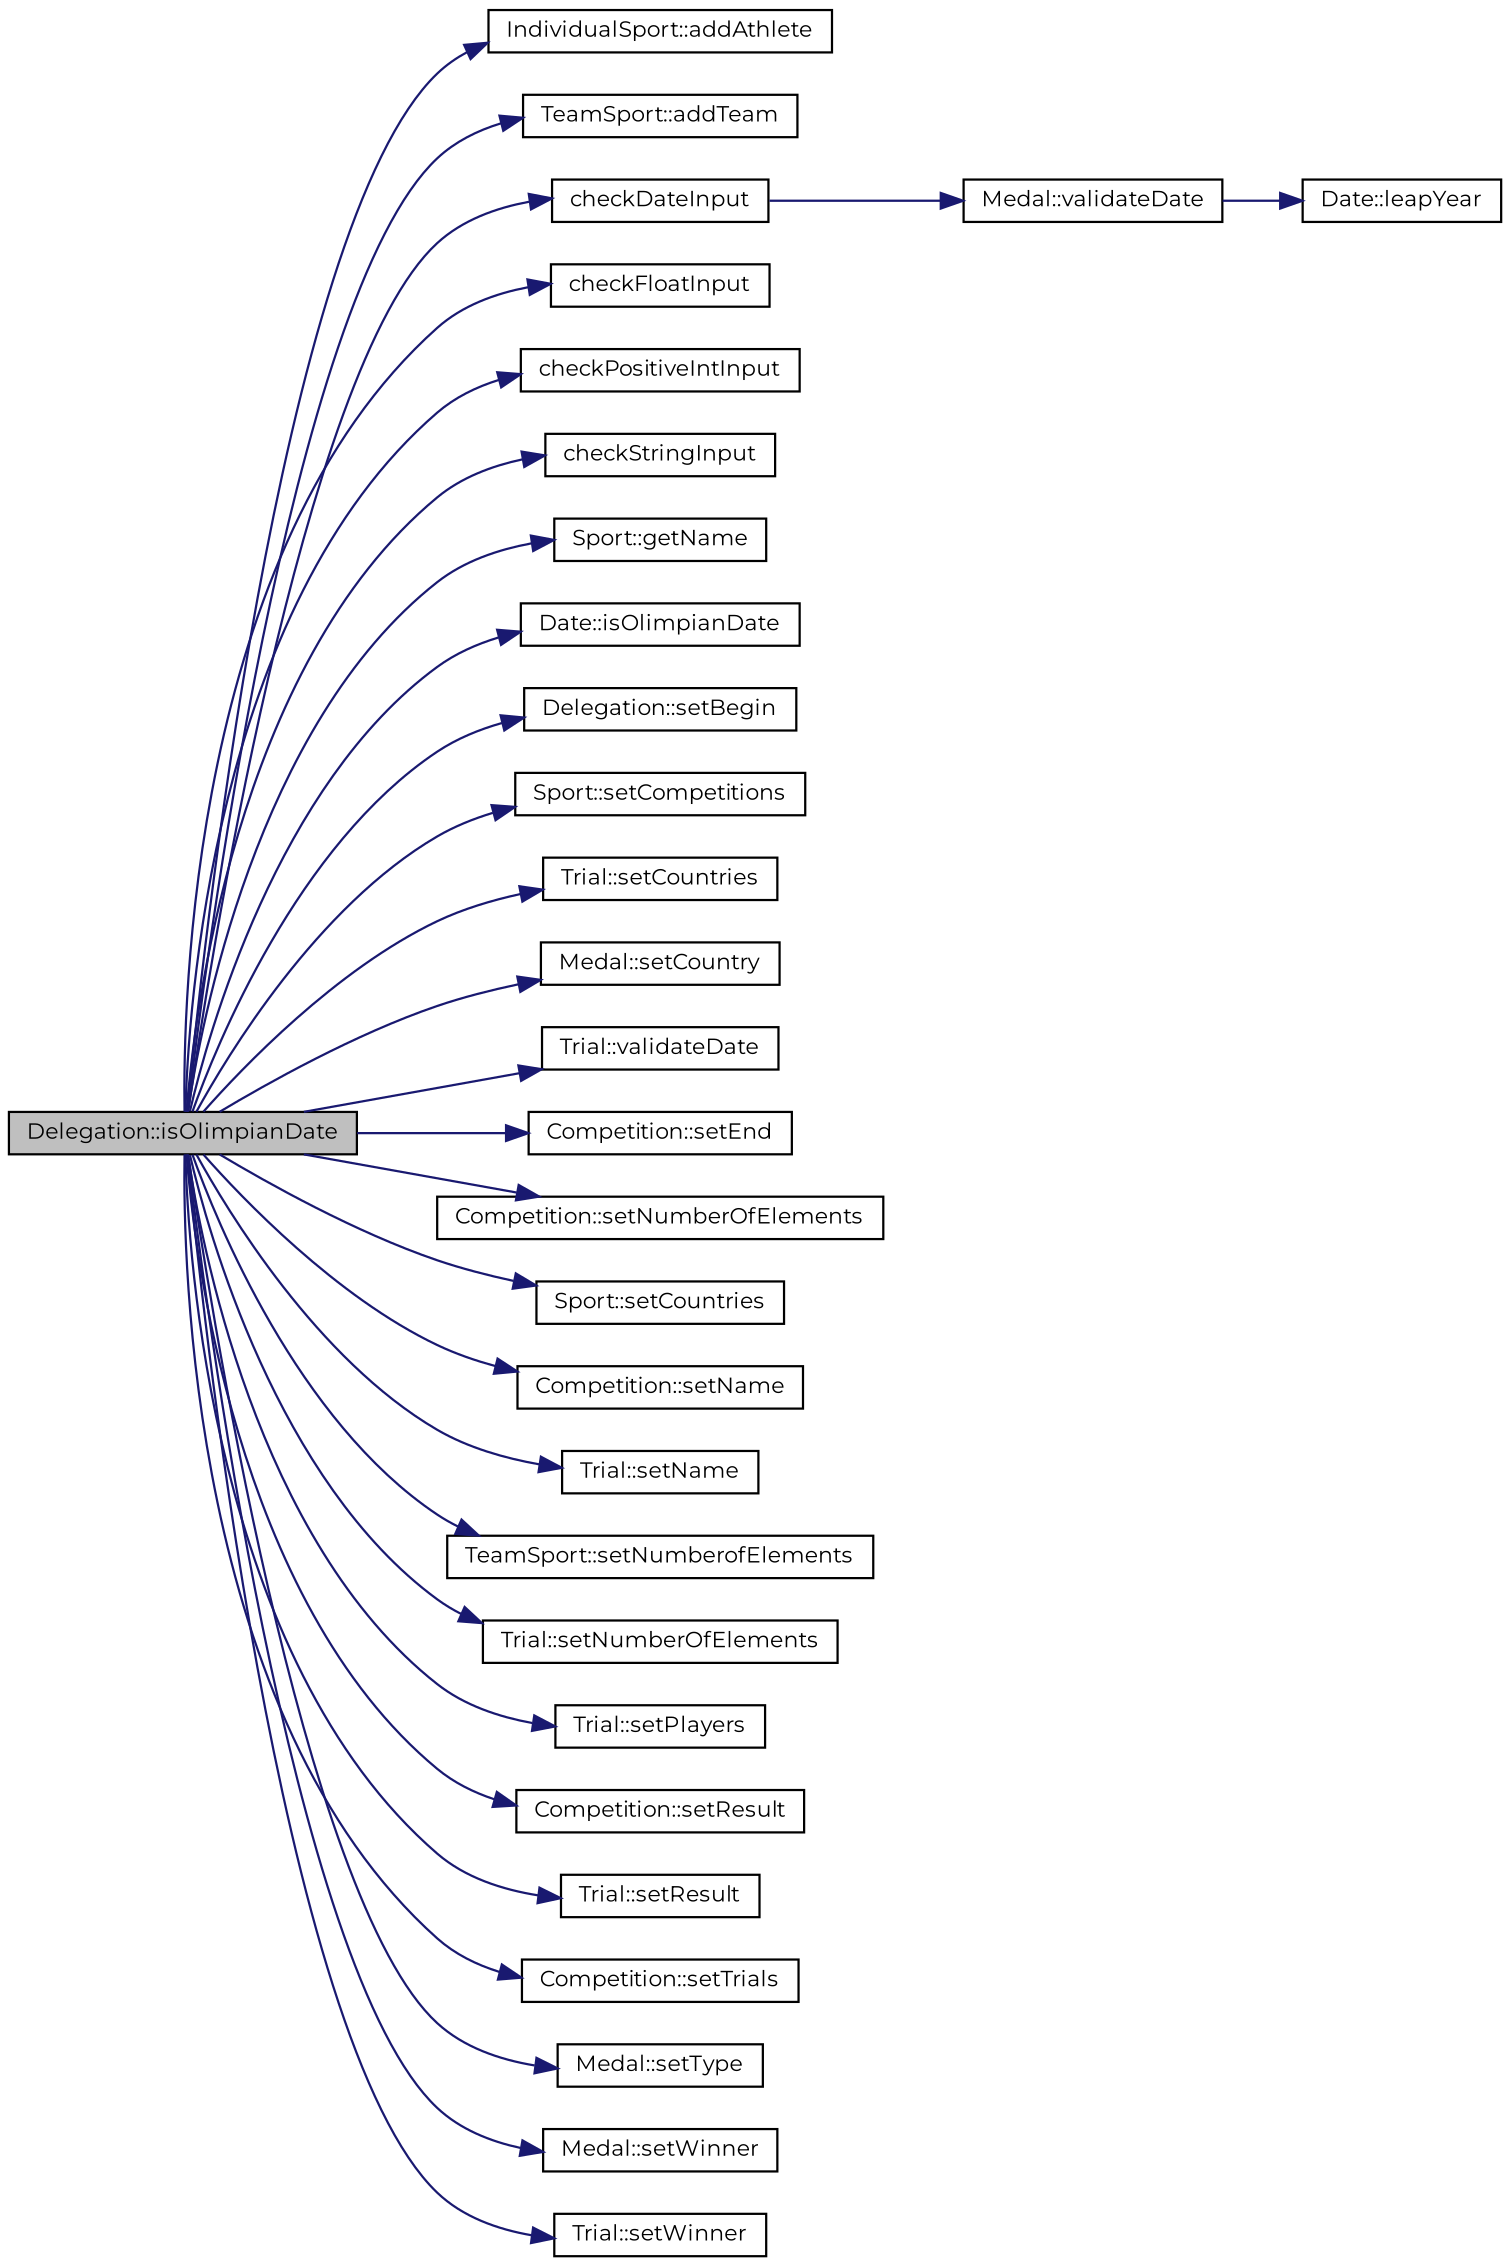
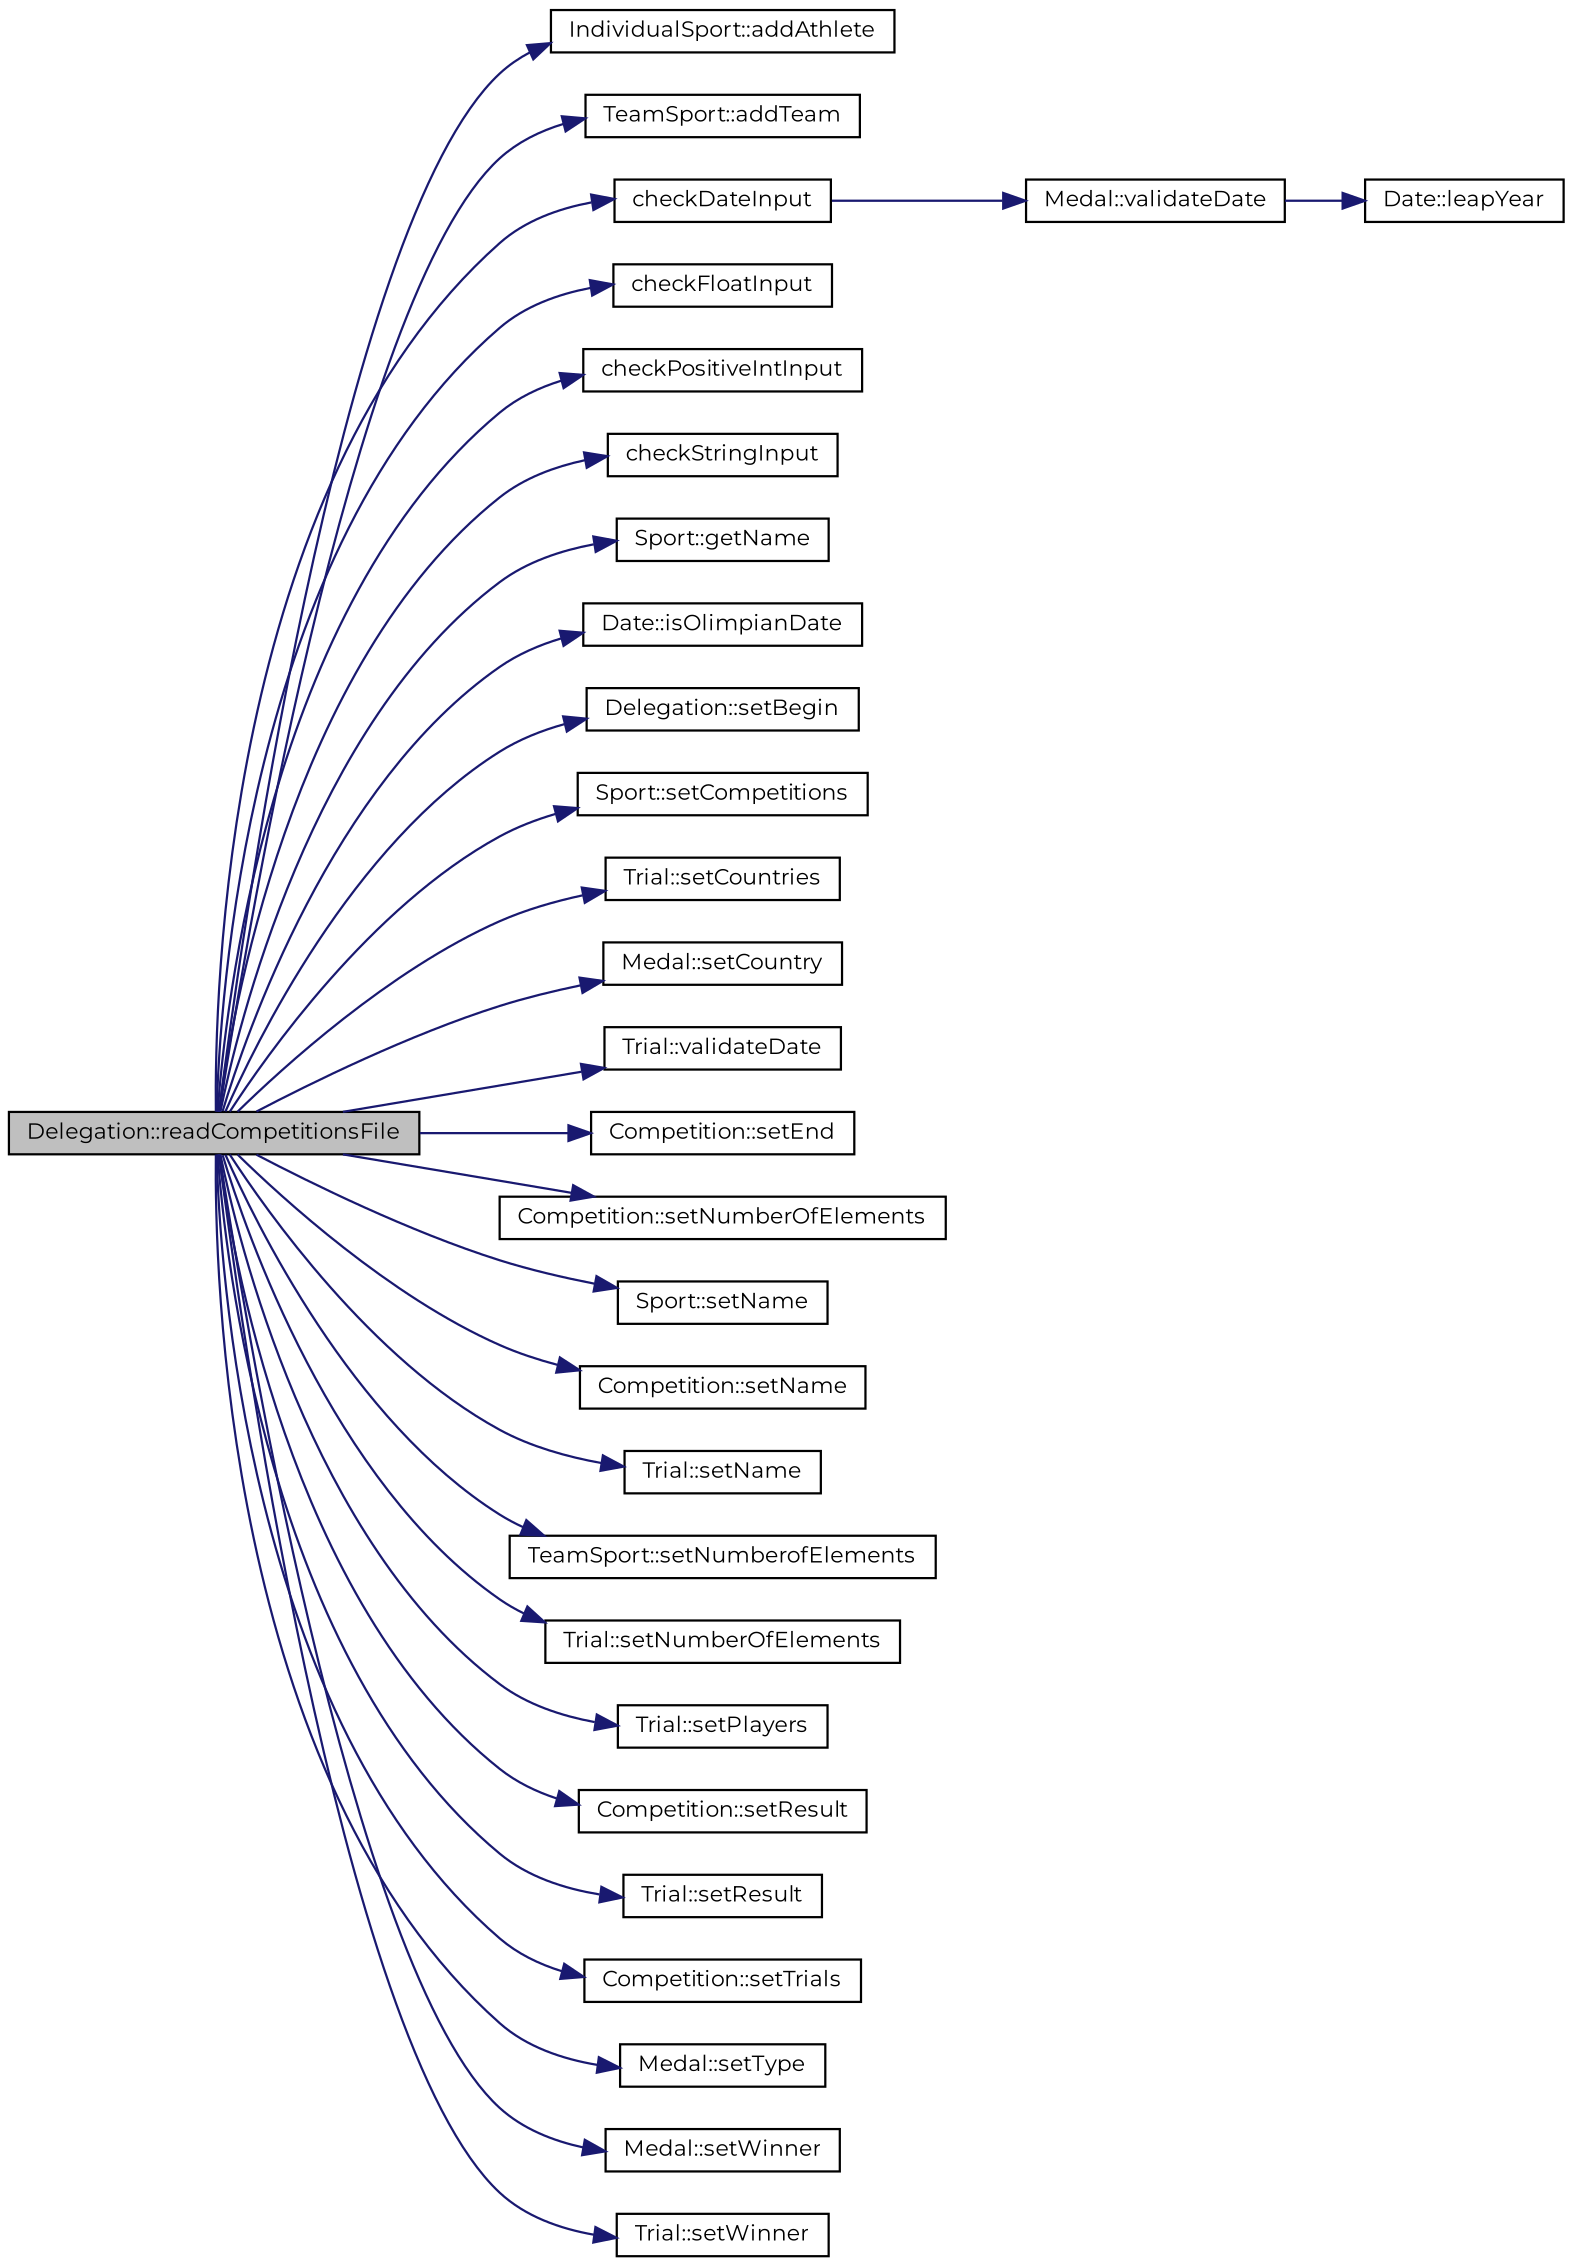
node "Delegation::isOlimpianDate": label "Delegation::isOlimpianDate" -> "Delegation::readCompetitionsFile"
node "Sport::setCountries": label "Sport::setCountries" -> "Sport::setName"
